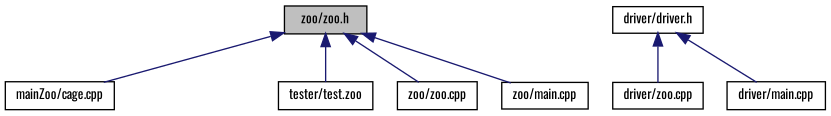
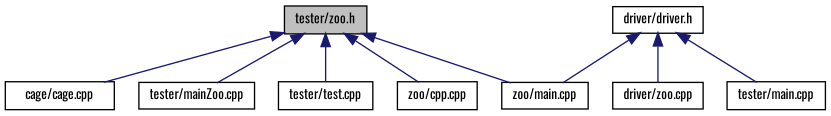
node "zoo/zoo.h": label "zoo/zoo.h" -> "tester/zoo.h"
edge "zoo/main.cpp" -> "driver/driver.h": added
node "mainZoo/cage.cpp": label "mainZoo/cage.cpp" -> "cage/cage.cpp"
node "tester/mainZoo.cpp": added
node "tester/test.zoo": label "tester/test.zoo" -> "tester/test.cpp"
node "zoo/zoo.cpp": label "zoo/zoo.cpp" -> "zoo/cpp.cpp"
node "driver/main.cpp": label "driver/main.cpp" -> "tester/main.cpp"
